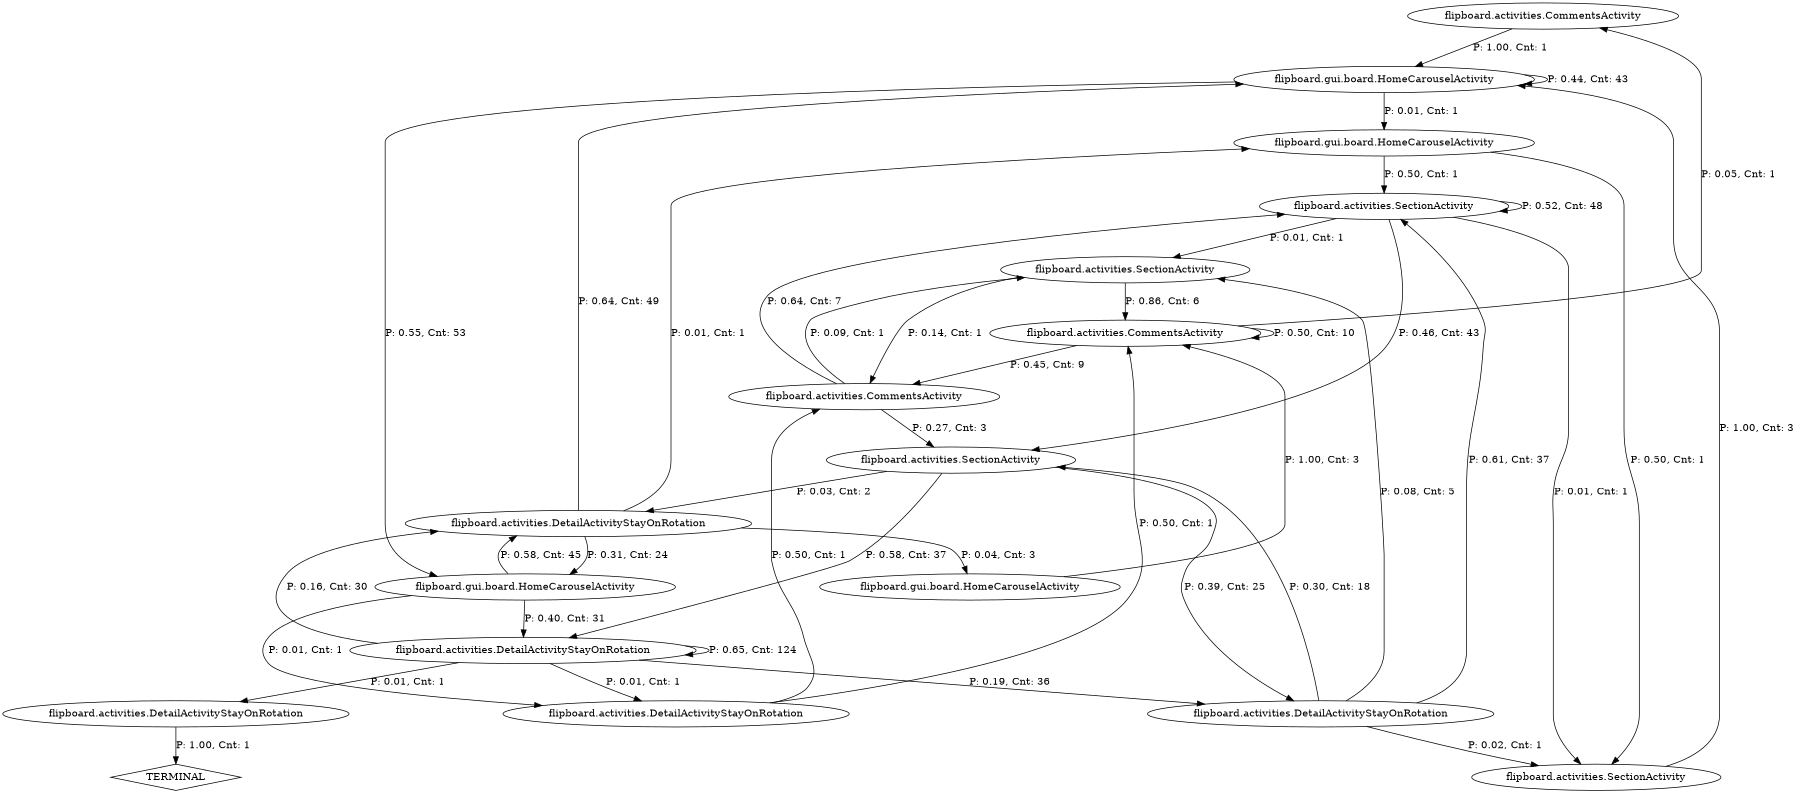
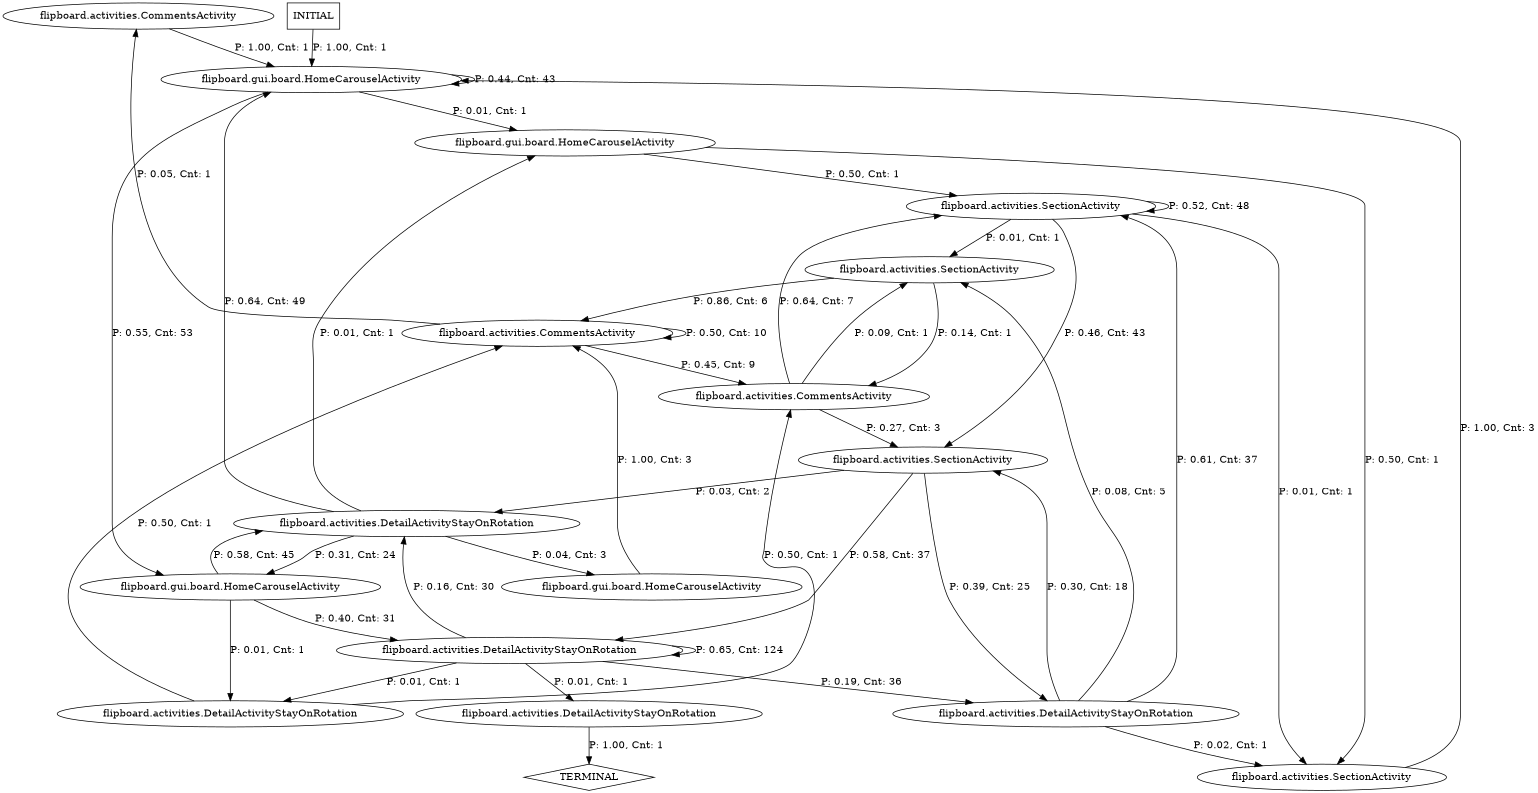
node "INITIAL": added
